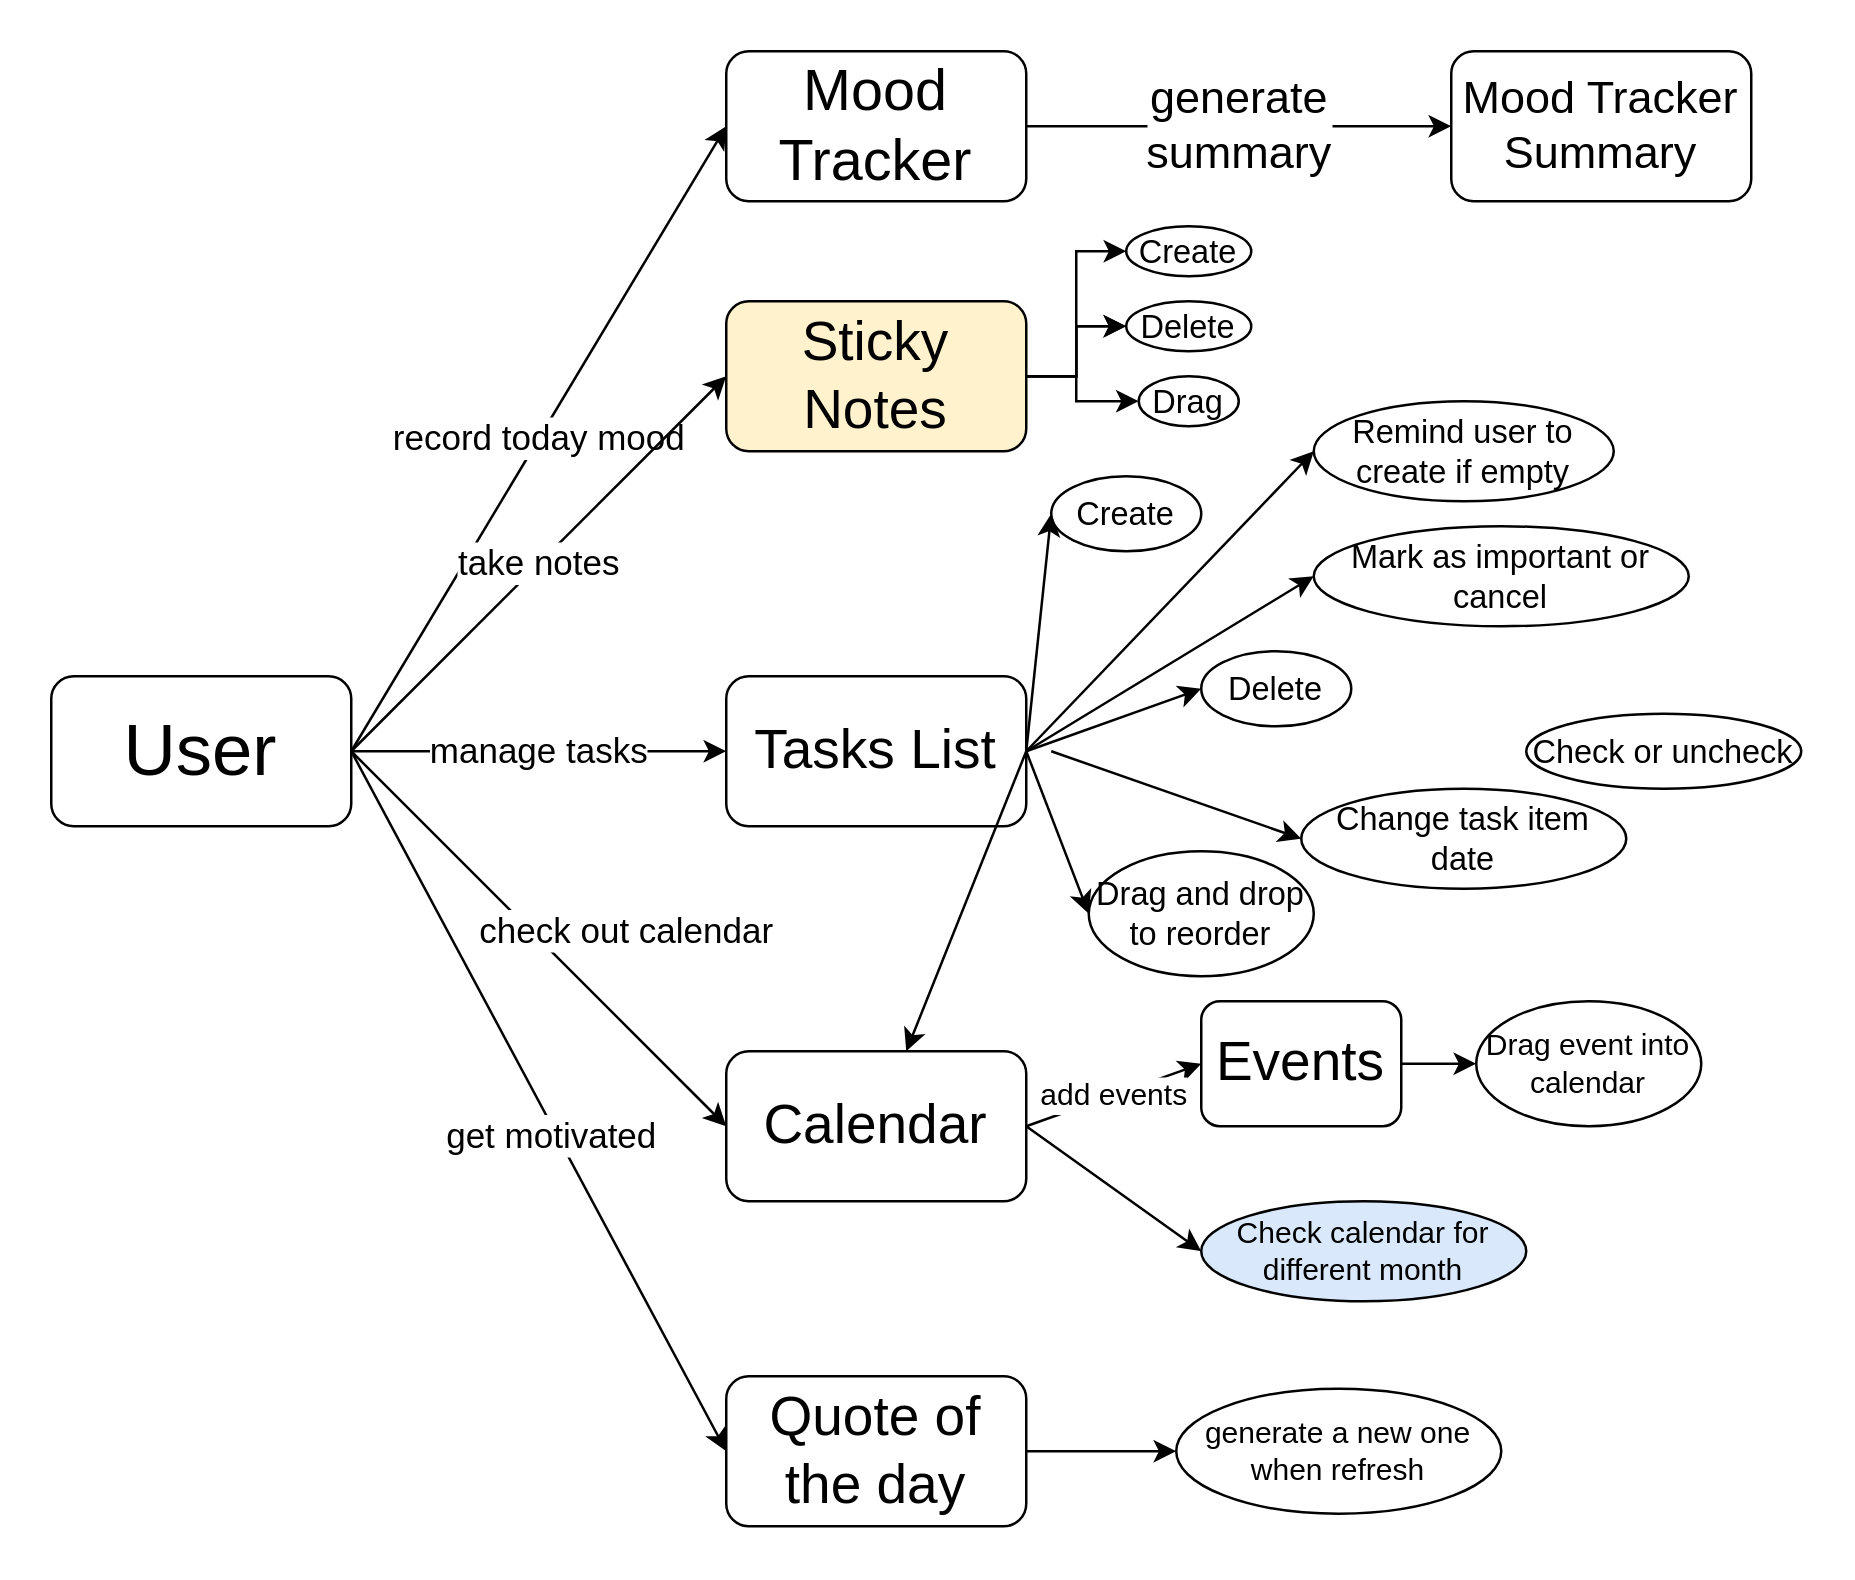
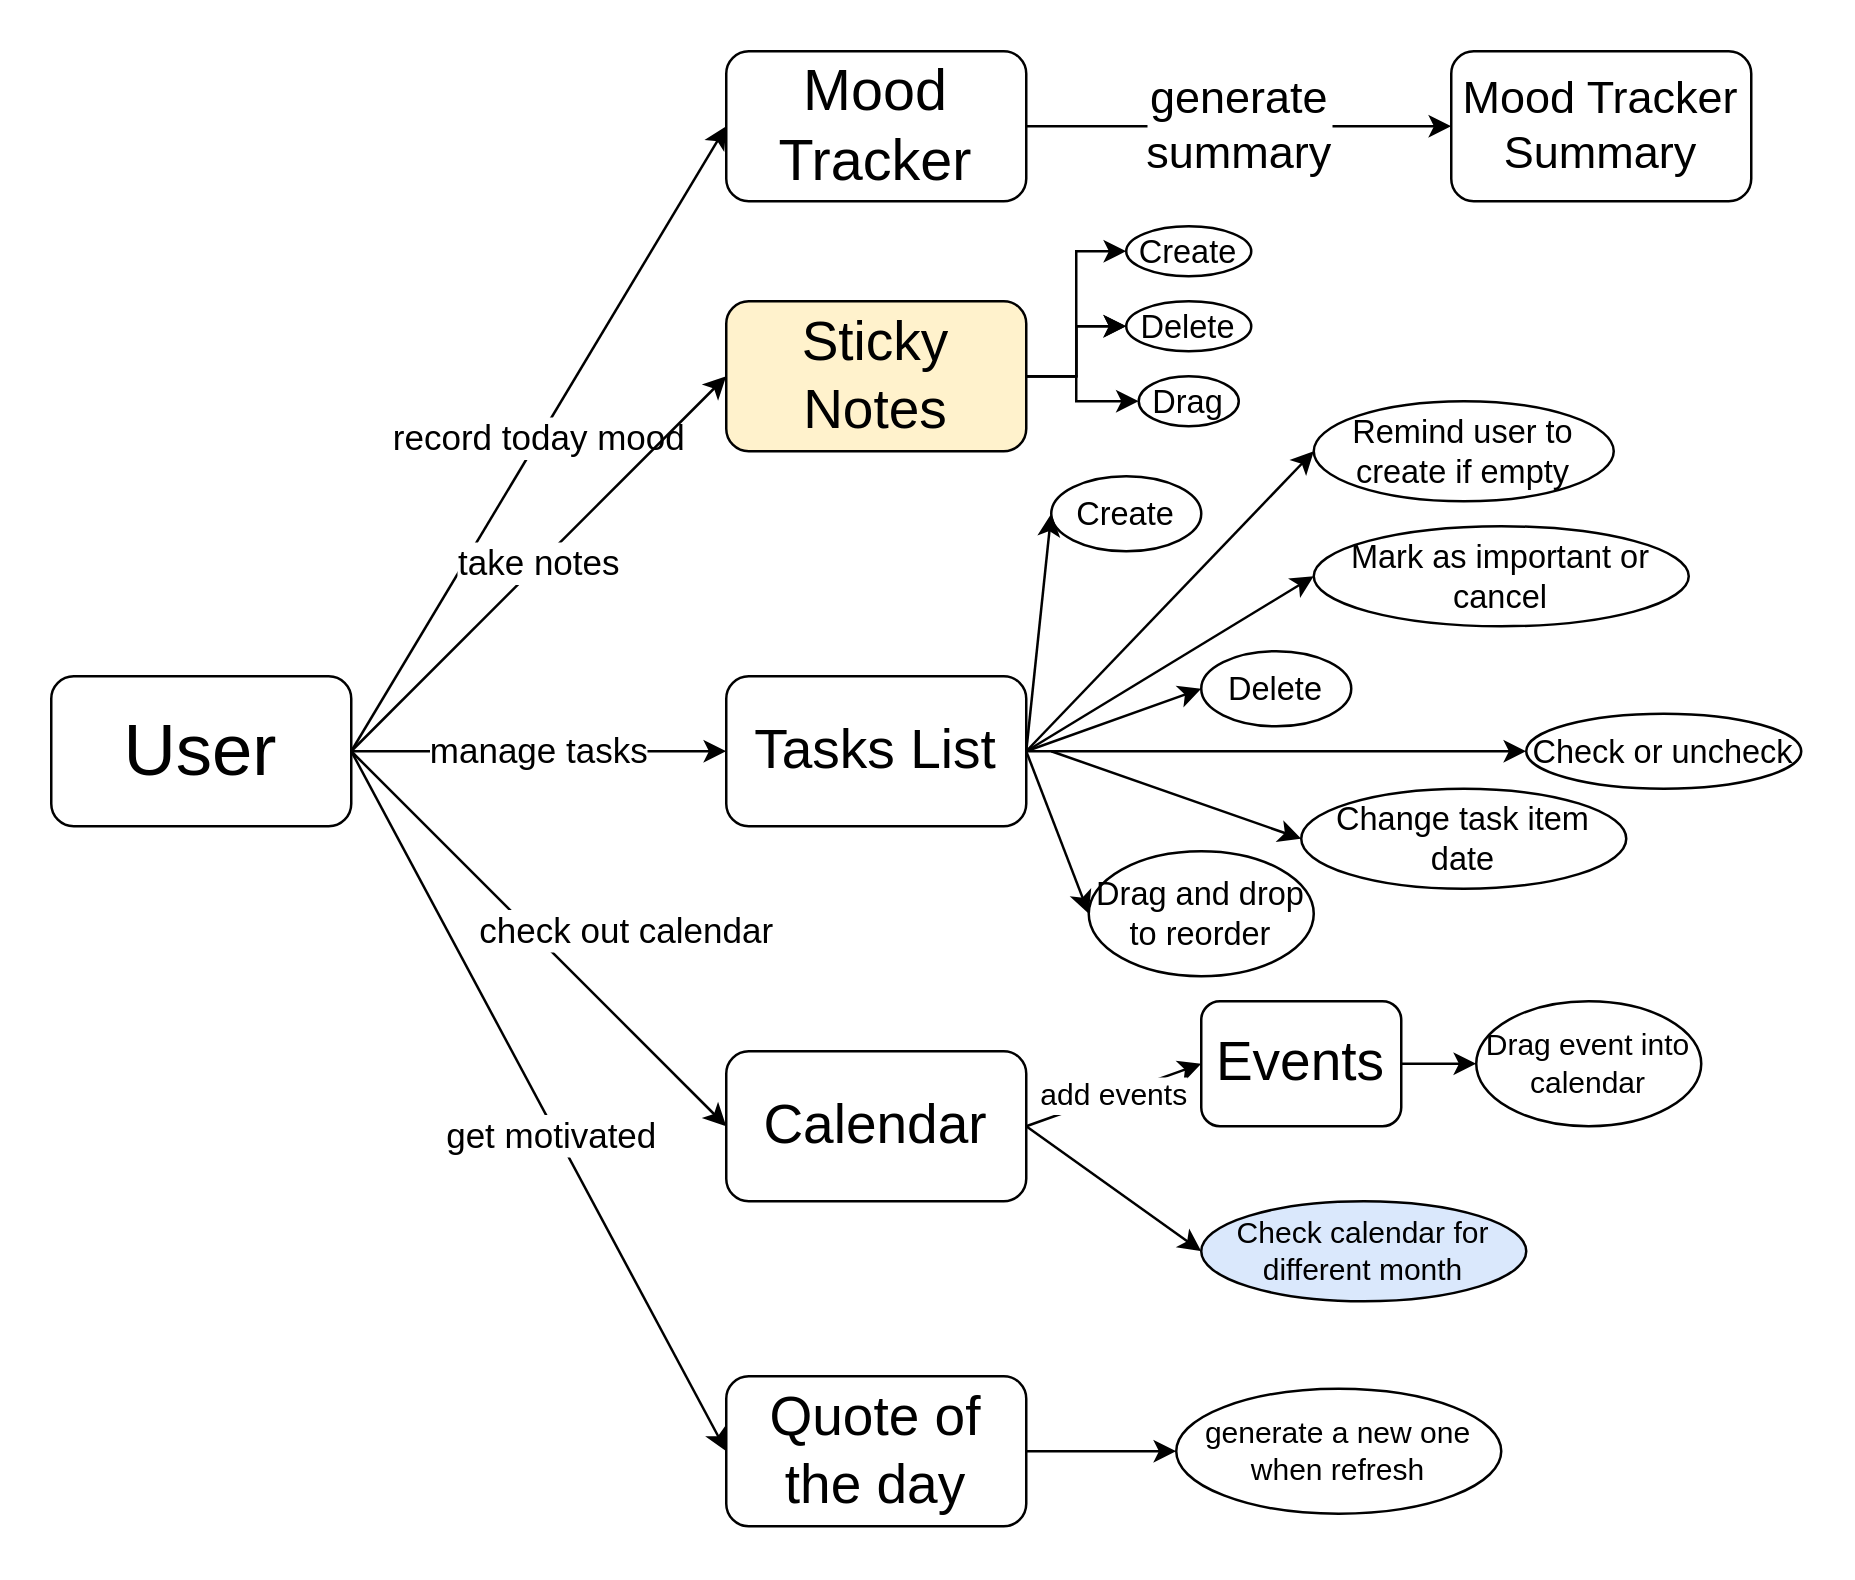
edge "Tasks List" -> "Calendar": now "Tasks List" -> "Check or uncheck"
